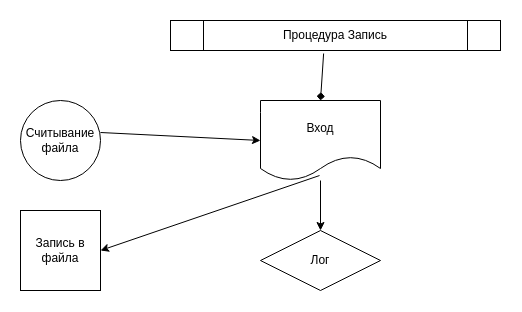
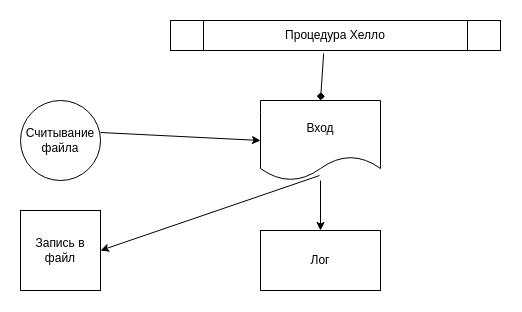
node "Процедура Запись": label "Процедура Запись" -> "Процедура Хелло"
node "Запись в файла": label "Запись в файла" -> "Запись в файл"
node "Лог": shape diamond -> rectangle
